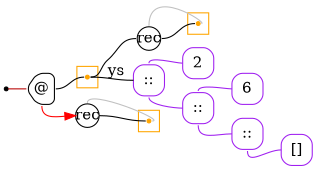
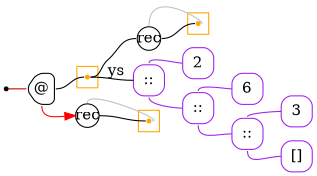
node "3": added
